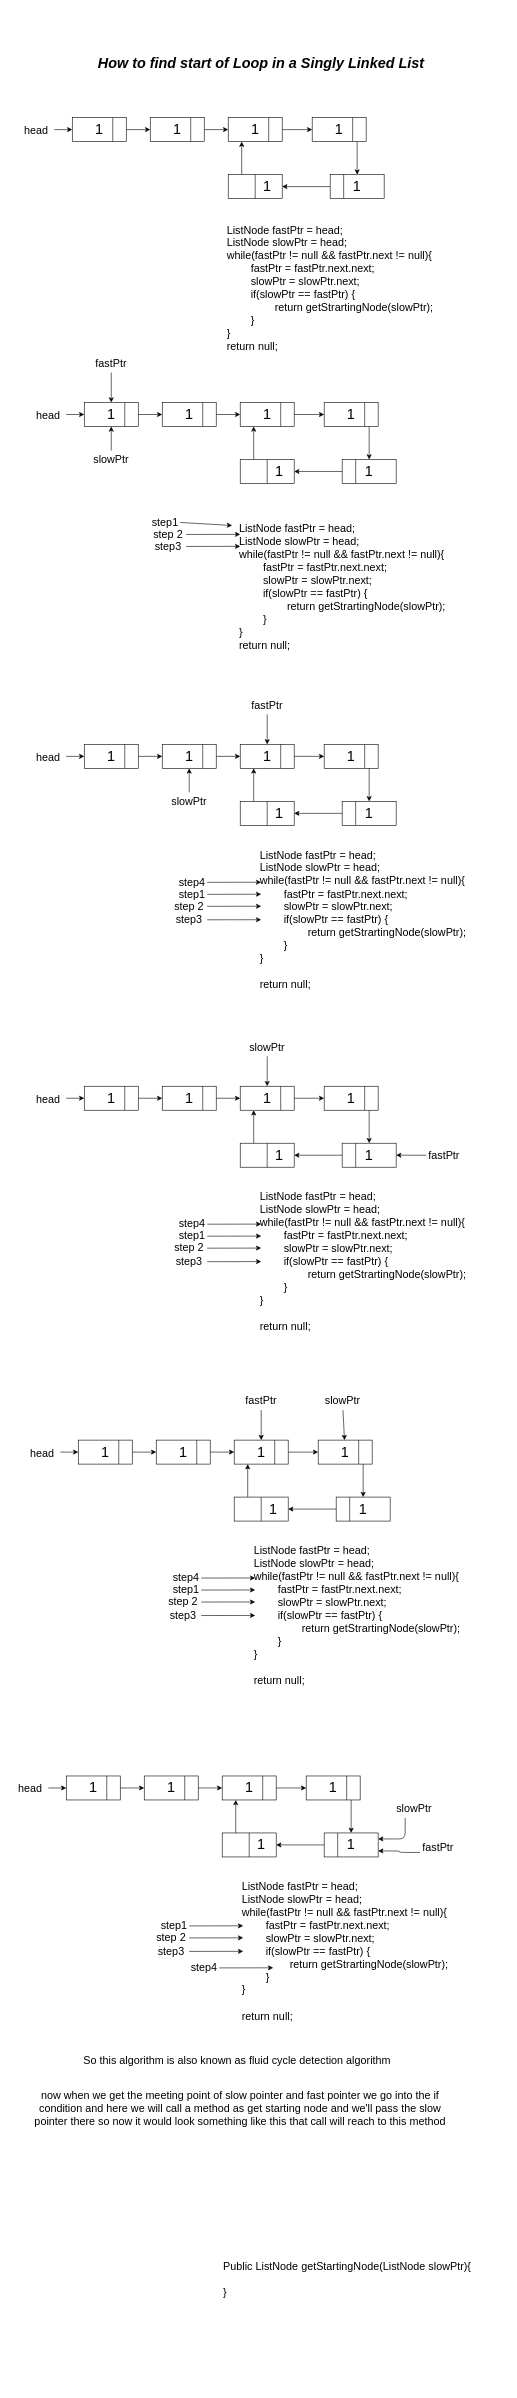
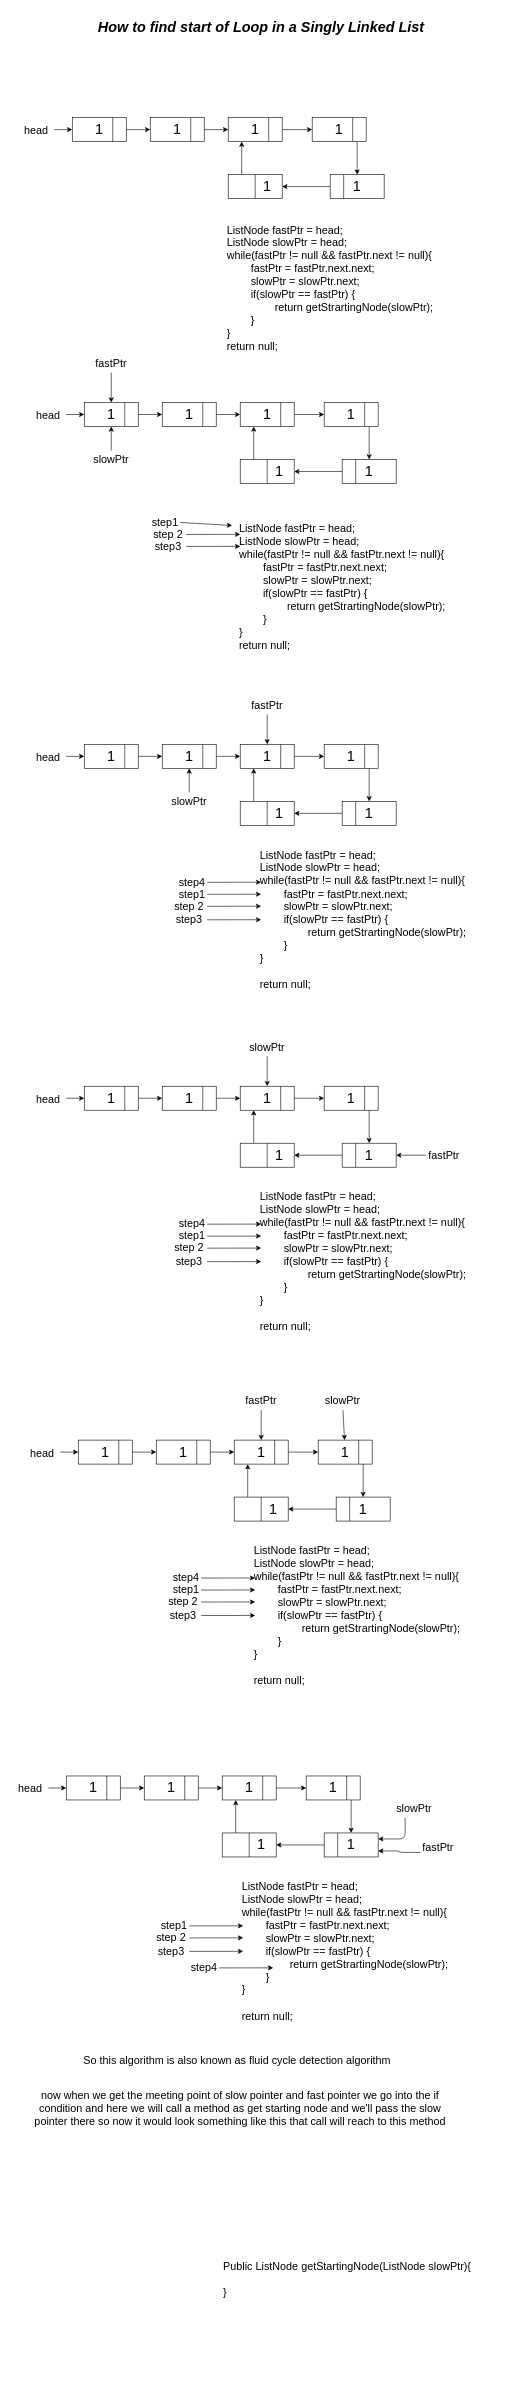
node "How to find start of Loop in a Singly Linked List": moved (261, 63) -> (261, 27)
